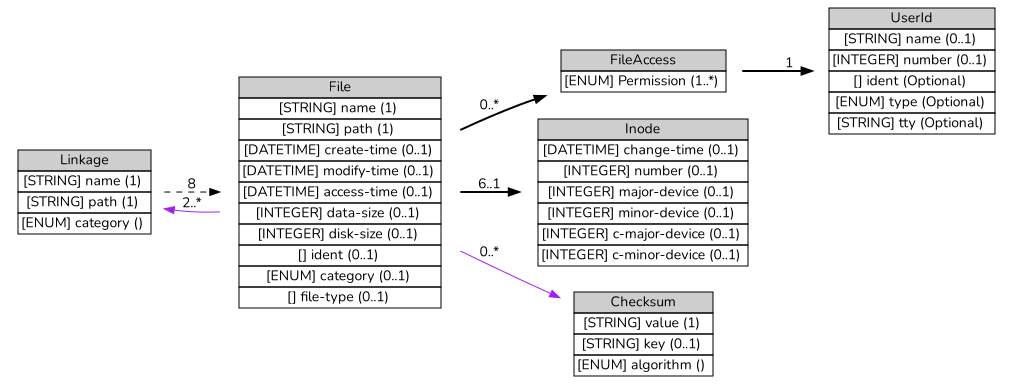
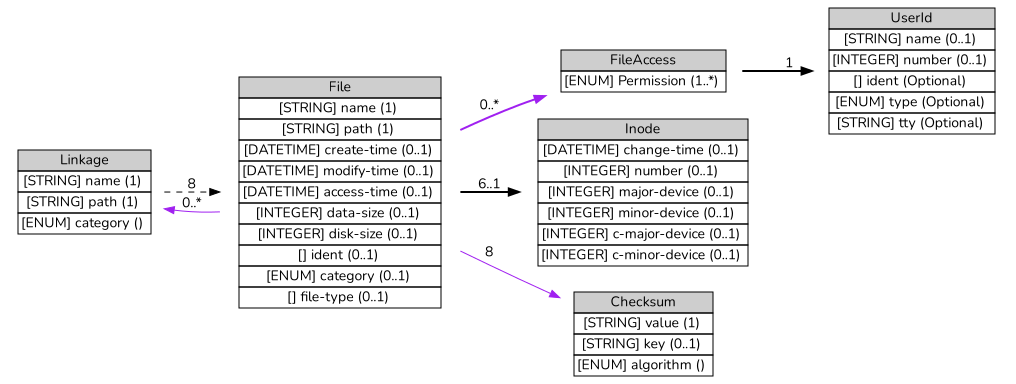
edge "File" -> "FileAccess": color black -> purple
edge "File" -> "Linkage": label "2..*" -> "0..*"
edge "File" -> "Checksum": label "0..*" -> "8"
